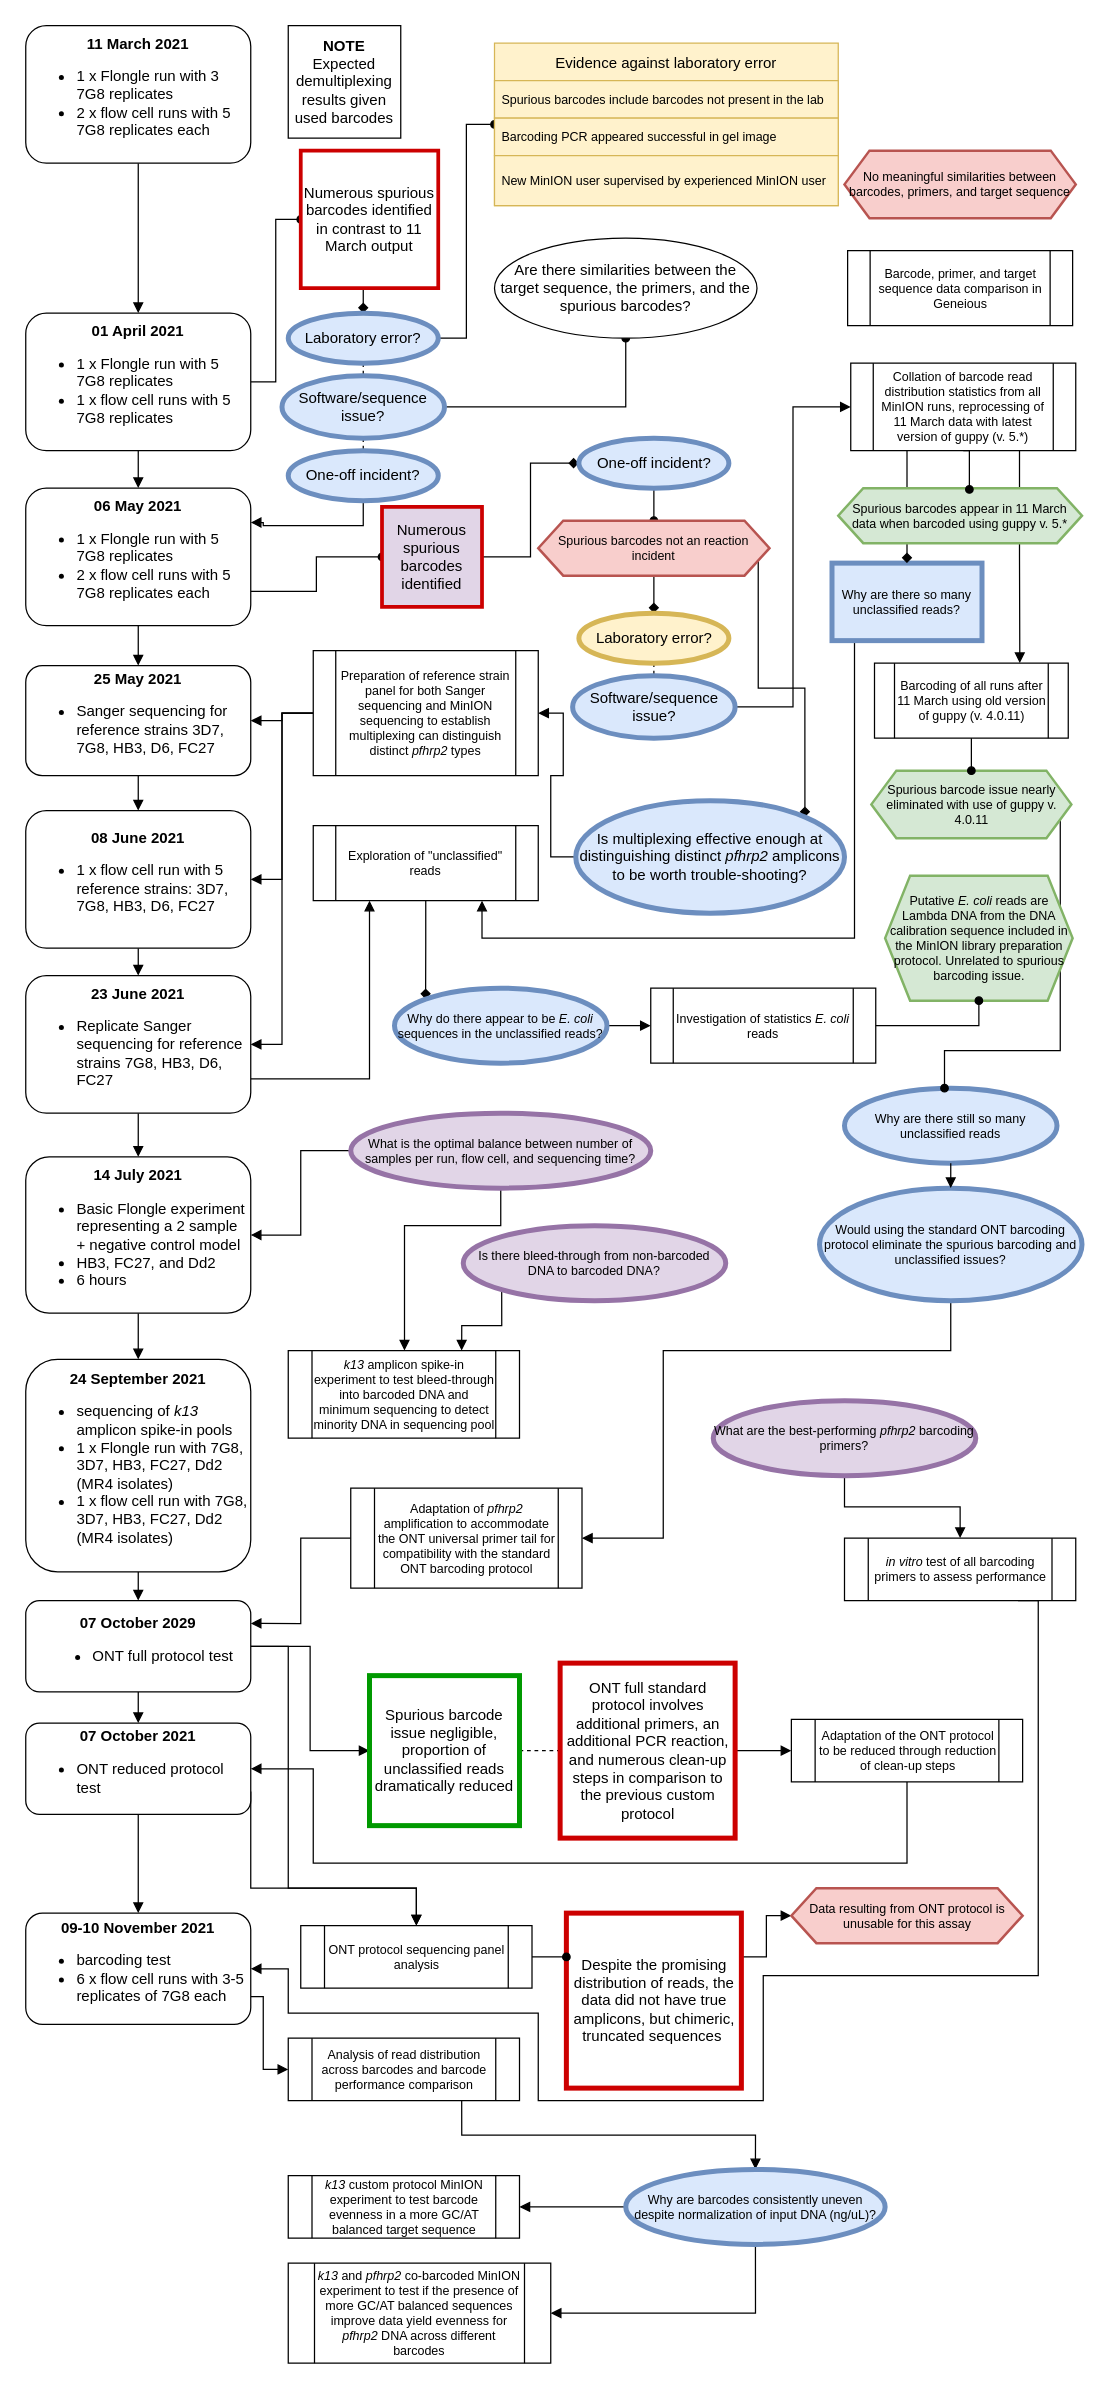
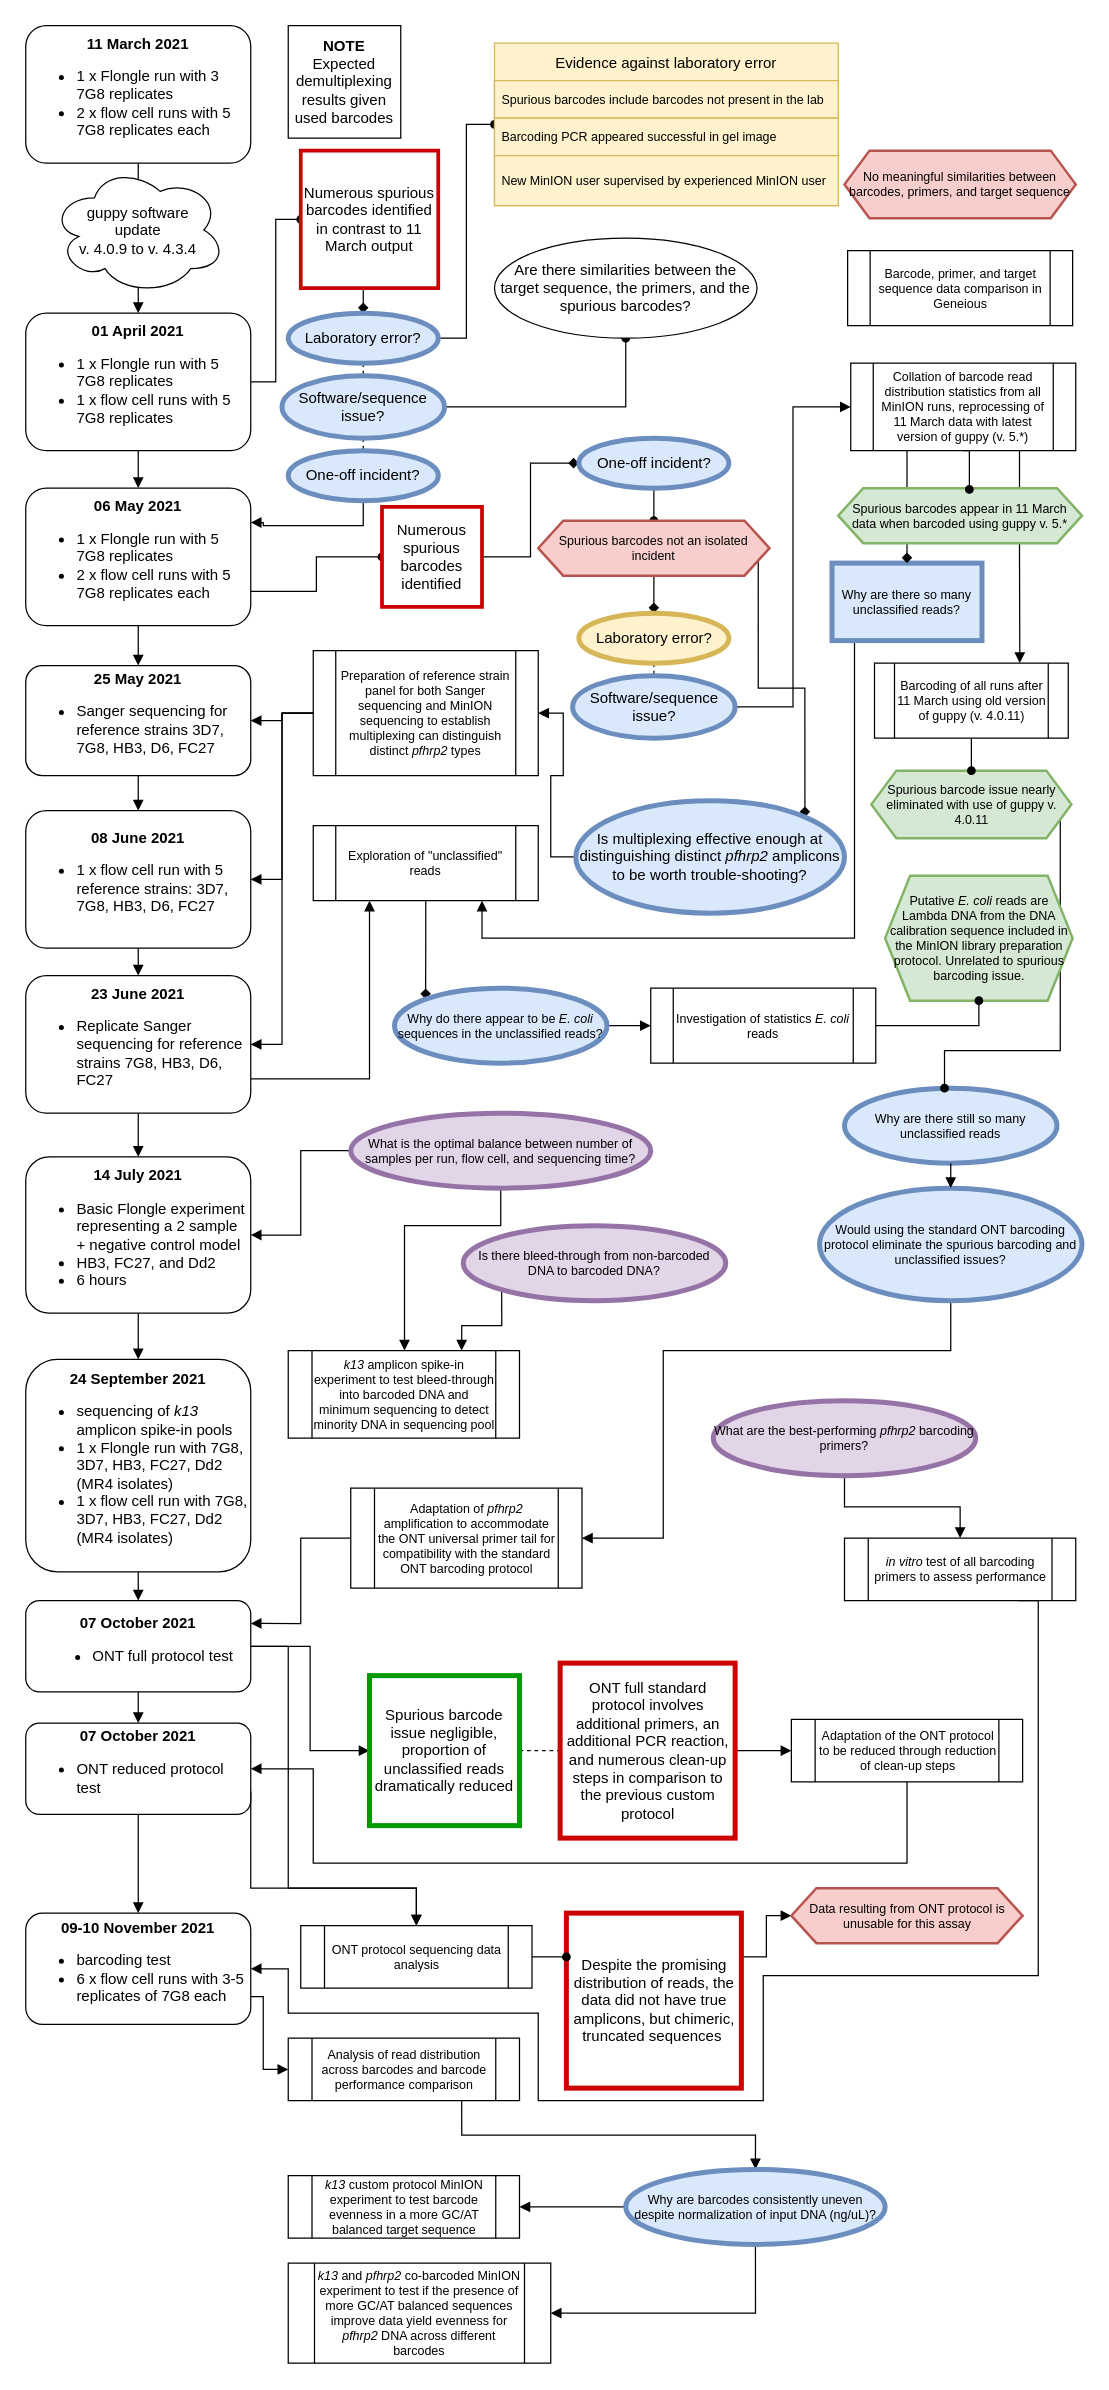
node "guppy software update v. 4.0.9 to v. 4.3.4": added
node "Spurious barcodes not an reaction incident": label "Spurious barcodes not an reaction incident" -> "Spurious barcodes not an isolated incident"
node "Numerous spurious barcodes identified": fillcolor #e1d5e7 -> #ffffff
node "07 October 2029 ONT full protocol test": label "07 October 2029 ONT full protocol test" -> "07 October 2021 ONT full protocol test"
node "ONT protocol sequencing panel analysis": label "ONT protocol sequencing panel analysis" -> "ONT protocol sequencing data analysis"
